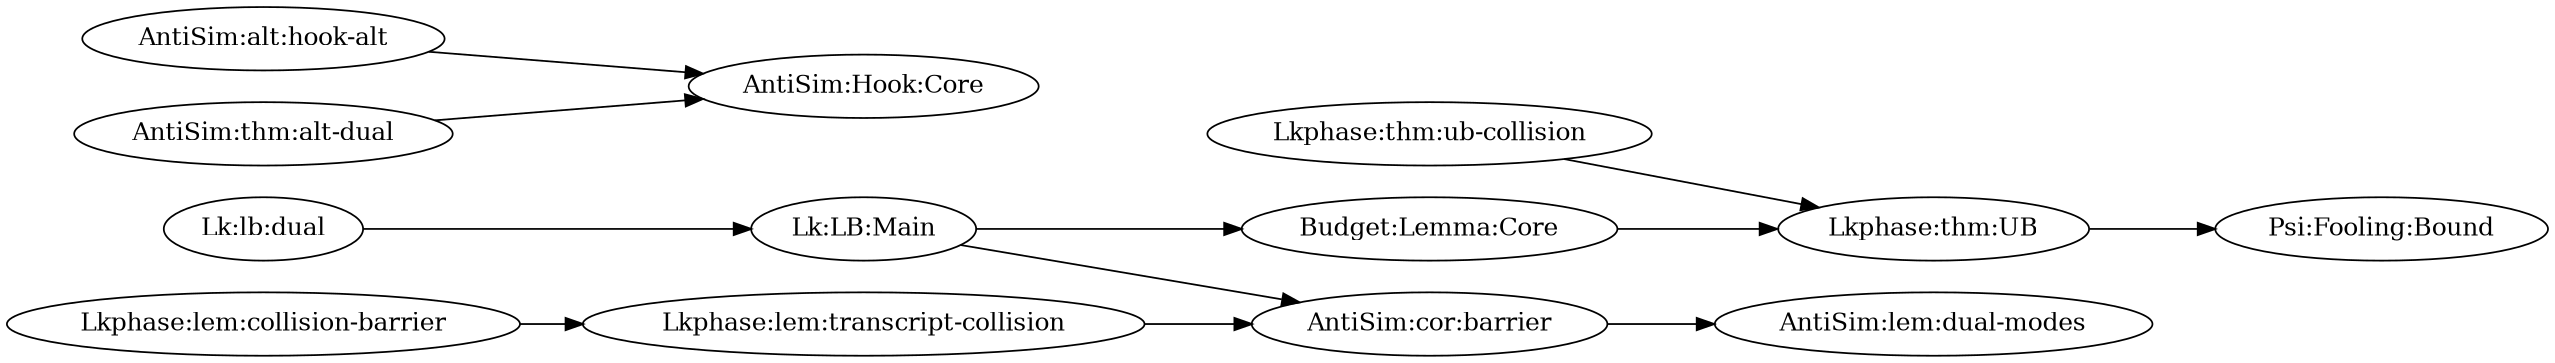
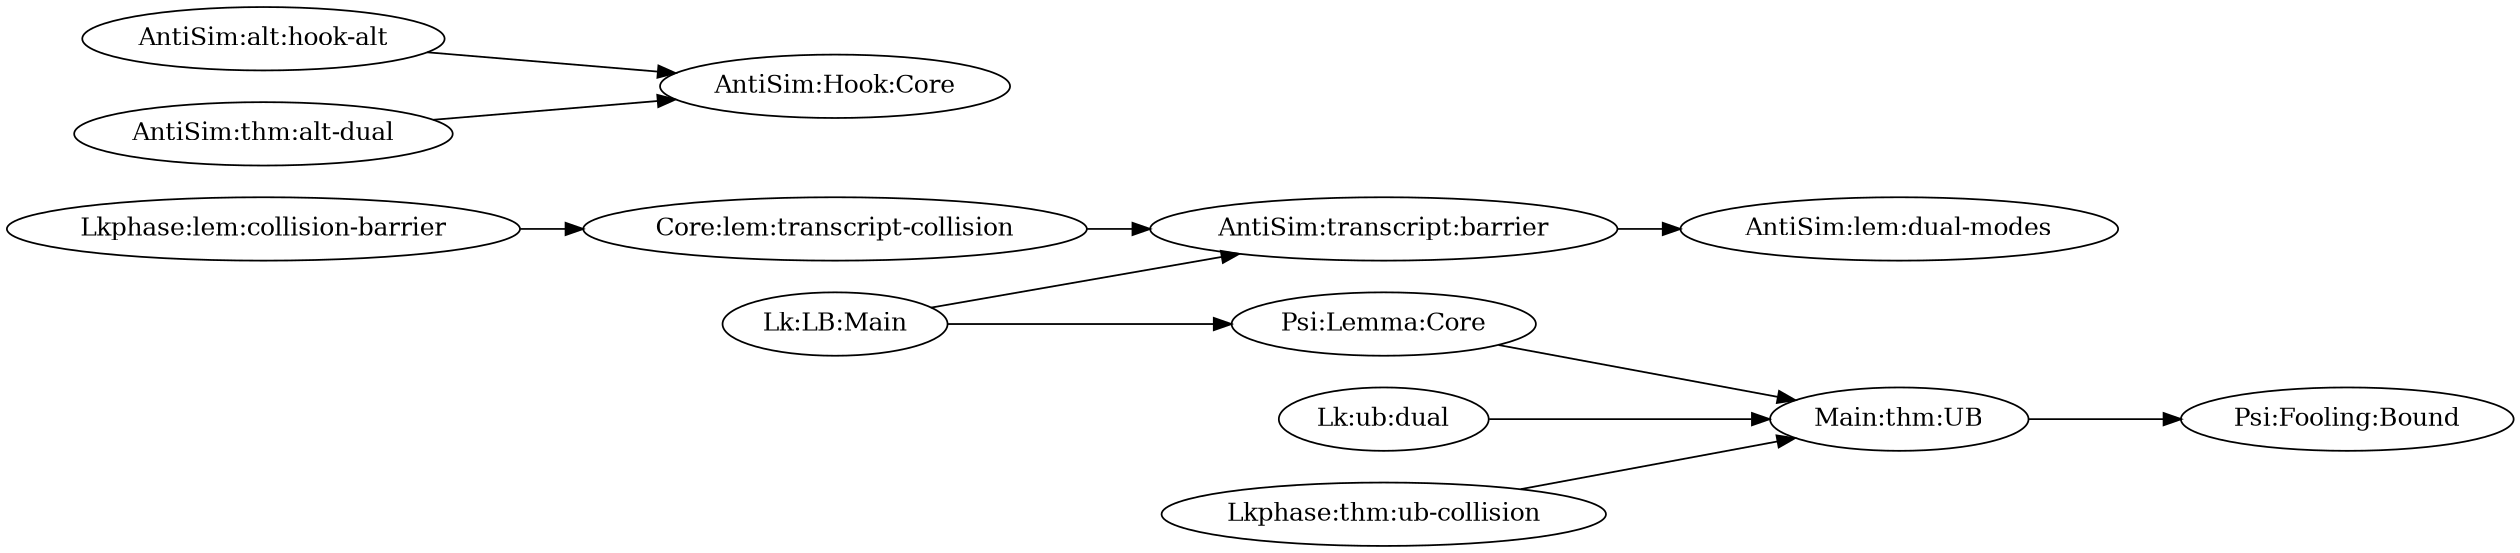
node "Lk:lb:dual": removed
node "Budget:Lemma:Core": label "Budget:Lemma:Core" -> "Psi:Lemma:Core"
node "Lkphase:thm:UB": label "Lkphase:thm:UB" -> "Main:thm:UB"
node "Lkphase:lem:transcript-collision": label "Lkphase:lem:transcript-collision" -> "Core:lem:transcript-collision"
node "AntiSim:cor:barrier": label "AntiSim:cor:barrier" -> "AntiSim:transcript:barrier"
node "Lk:ub:dual": added
